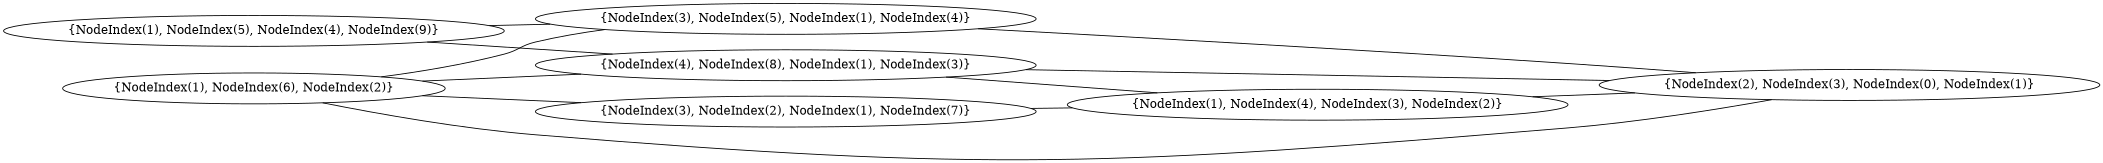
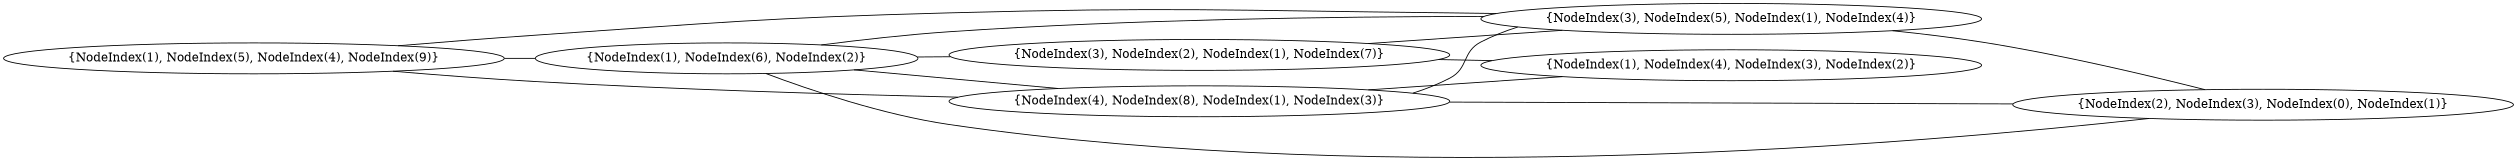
edge "{NodeIndex(3), NodeIndex(5), NodeIndex(1), NodeIndex(4)}" -- "{NodeIndex(3), NodeIndex(2), NodeIndex(1), NodeIndex(7)}": added
edge "{NodeIndex(1), NodeIndex(5), NodeIndex(4), NodeIndex(9)}" -- "{NodeIndex(1), NodeIndex(6), NodeIndex(2)}": added
edge "{NodeIndex(3), NodeIndex(5), NodeIndex(1), NodeIndex(4)}" -- "{NodeIndex(4), NodeIndex(8), NodeIndex(1), NodeIndex(3)}": added
edge "{NodeIndex(2), NodeIndex(3), NodeIndex(0), NodeIndex(1)}" -- "{NodeIndex(1), NodeIndex(4), NodeIndex(3), NodeIndex(2)}": removed
